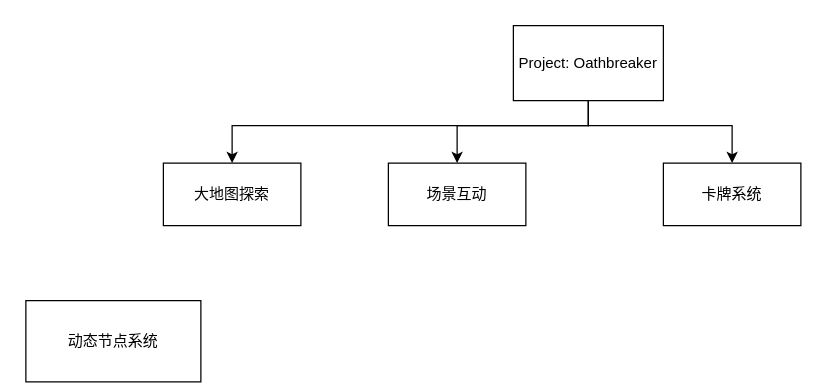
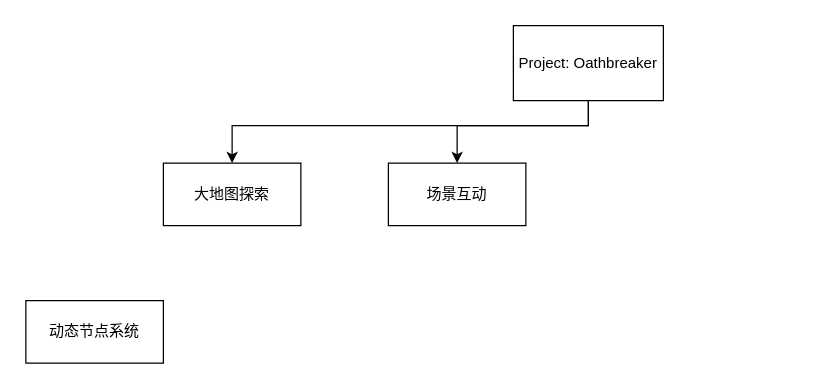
edge "Project: Oathbreaker" -> "卡牌系统": removed
node "卡牌系统": removed
node "动态节点系统": size 175x81 -> 138x63
